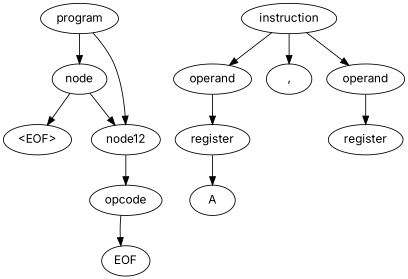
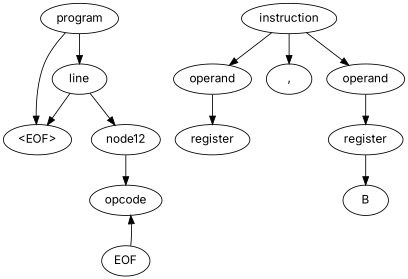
edge "program" -> "node12": now "program" -> "<EOF>"
node "node": label "node" -> "line"
node "A": removed
node "B": added
edge "opcode" -> "EOF": reversed
